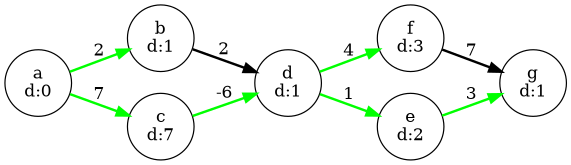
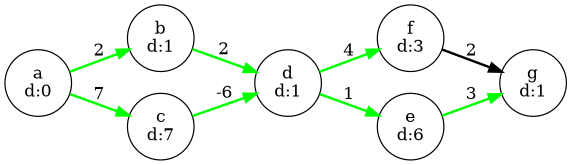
edge "f d:3" -> "g d:1": label "7" -> "2"
edge "b d:1" -> "d d:1": color black -> green
node "e d:2": label "e d:2" -> "e d:6"
